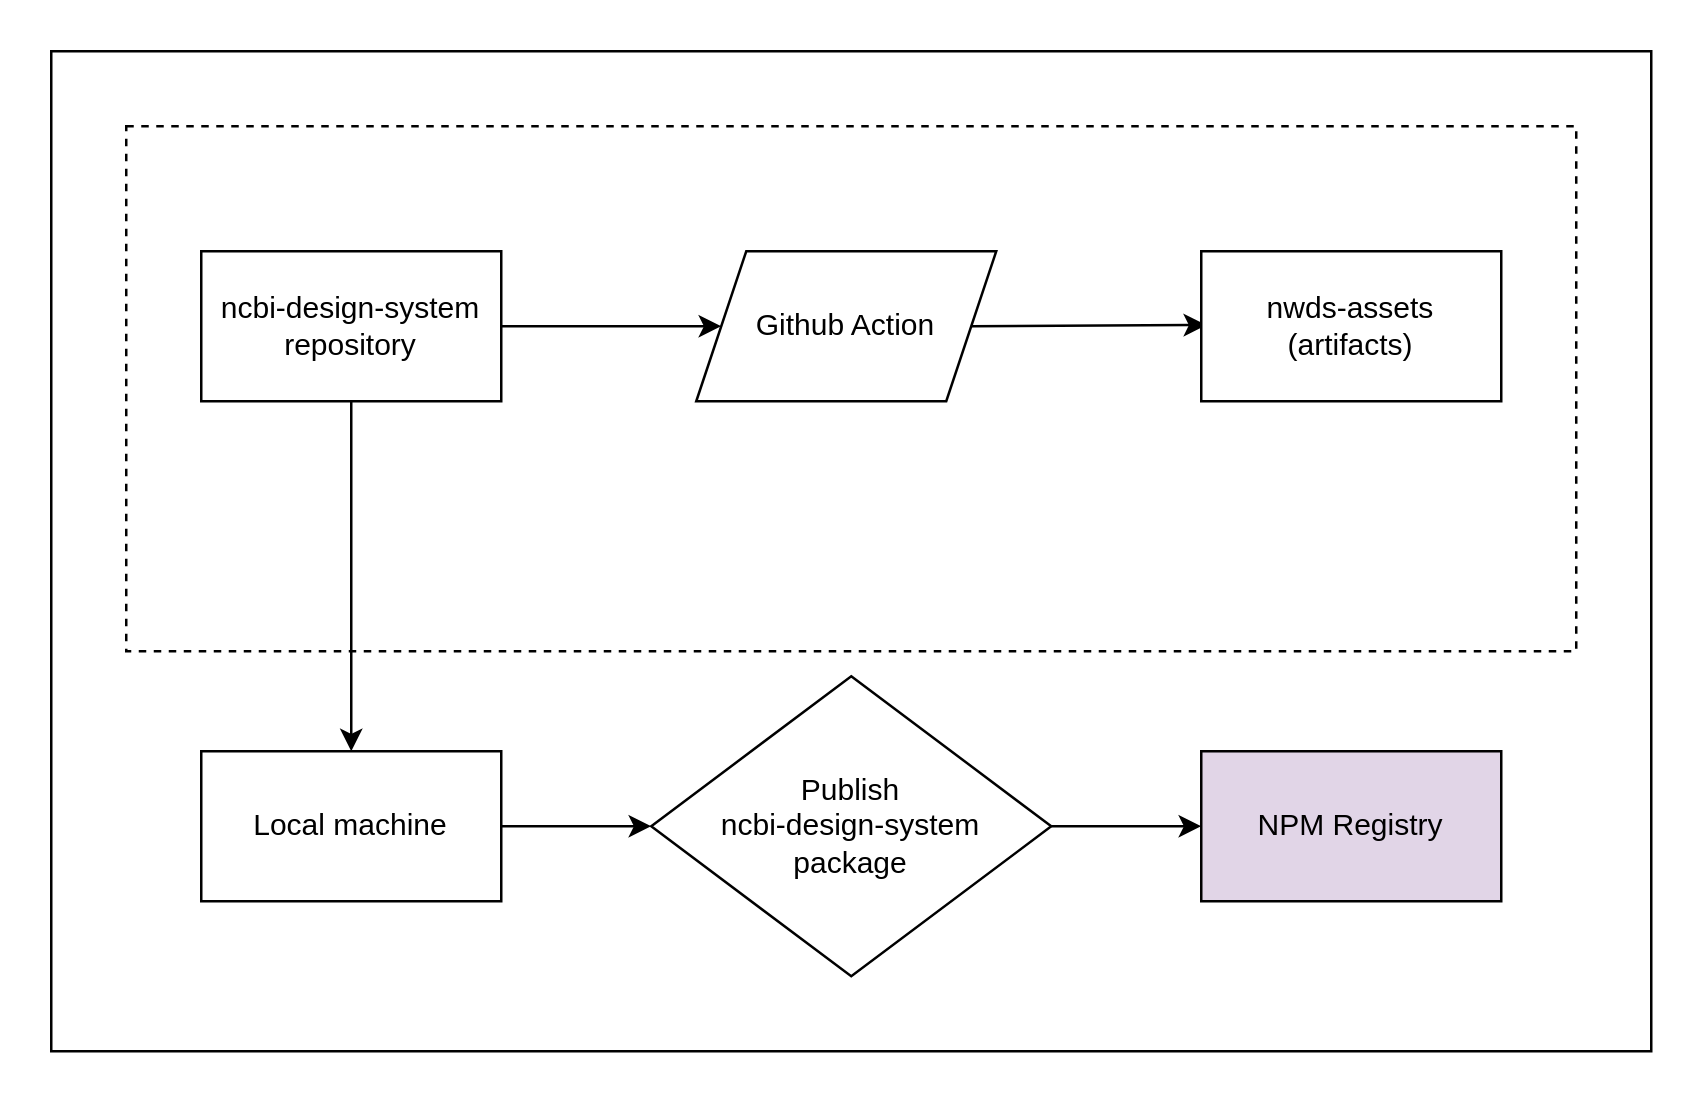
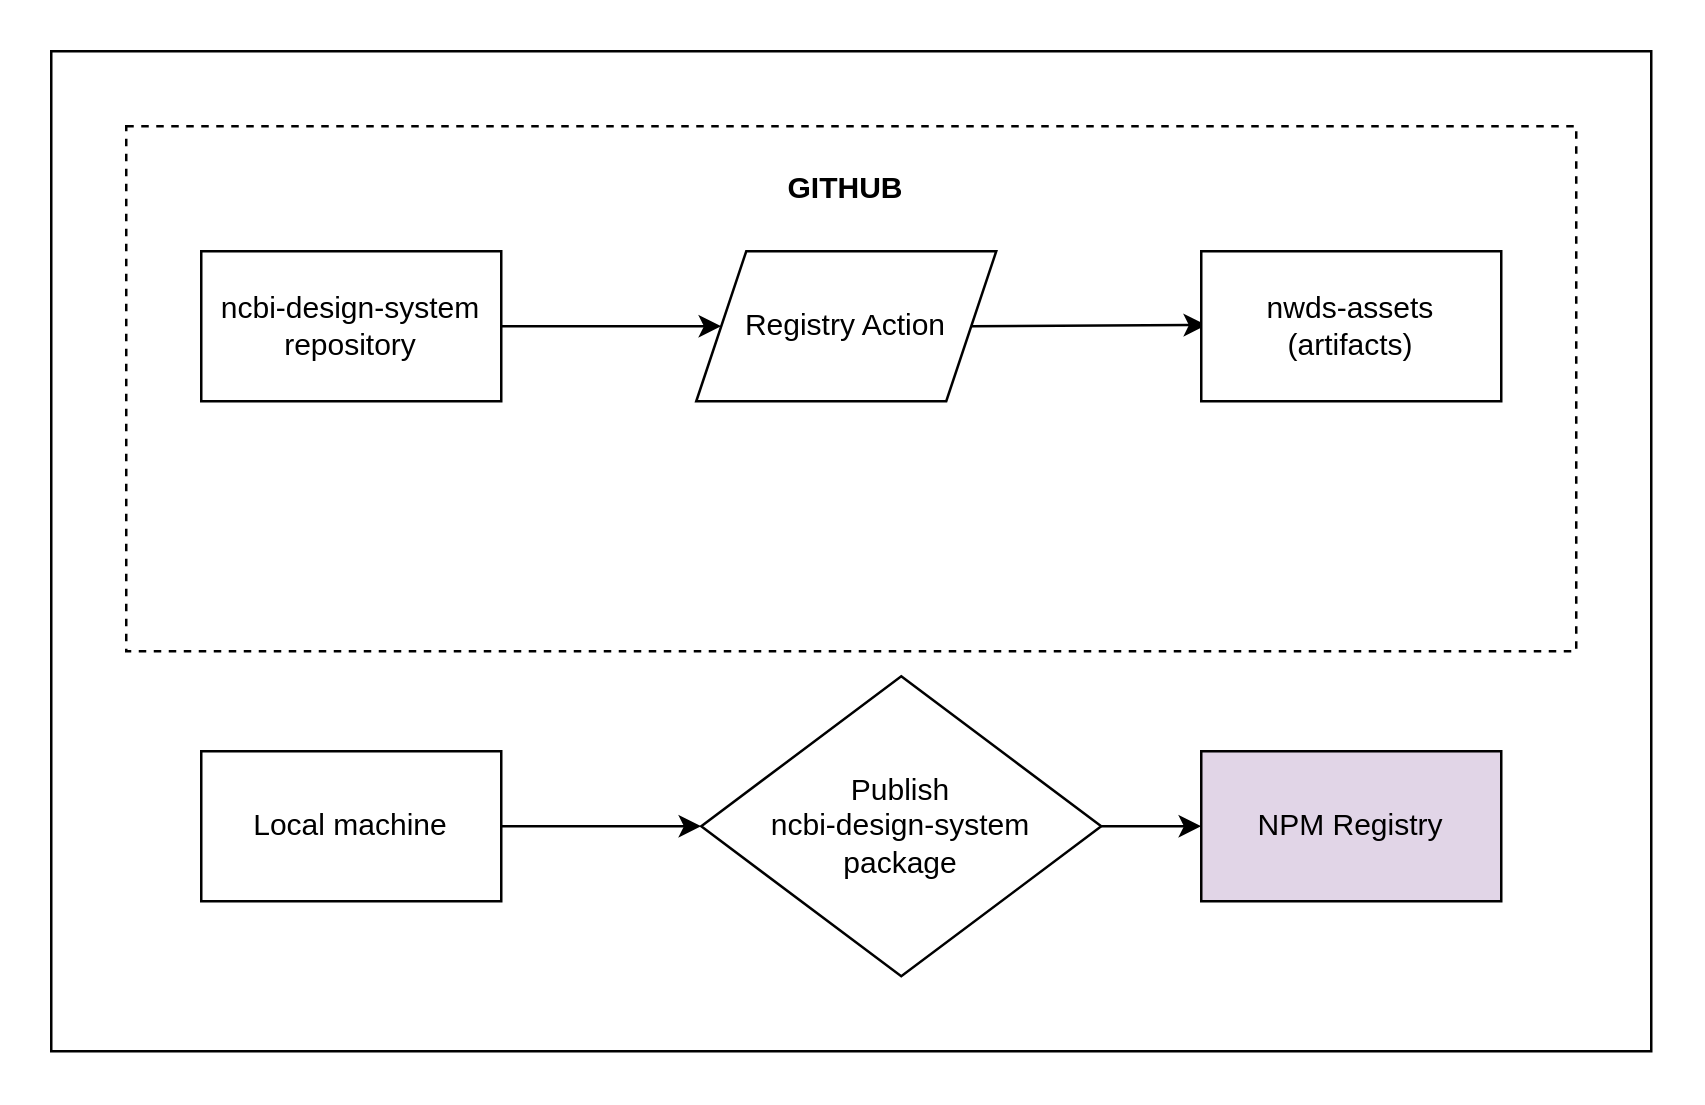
node "GITHUB": added
node "Github Action": label "Github Action" -> "Registry Action"
edge "ncbi-design-system repository" -> "Local machine": removed
node "Publish ncbi-design-system package": moved (851, 826) -> (901, 826)
